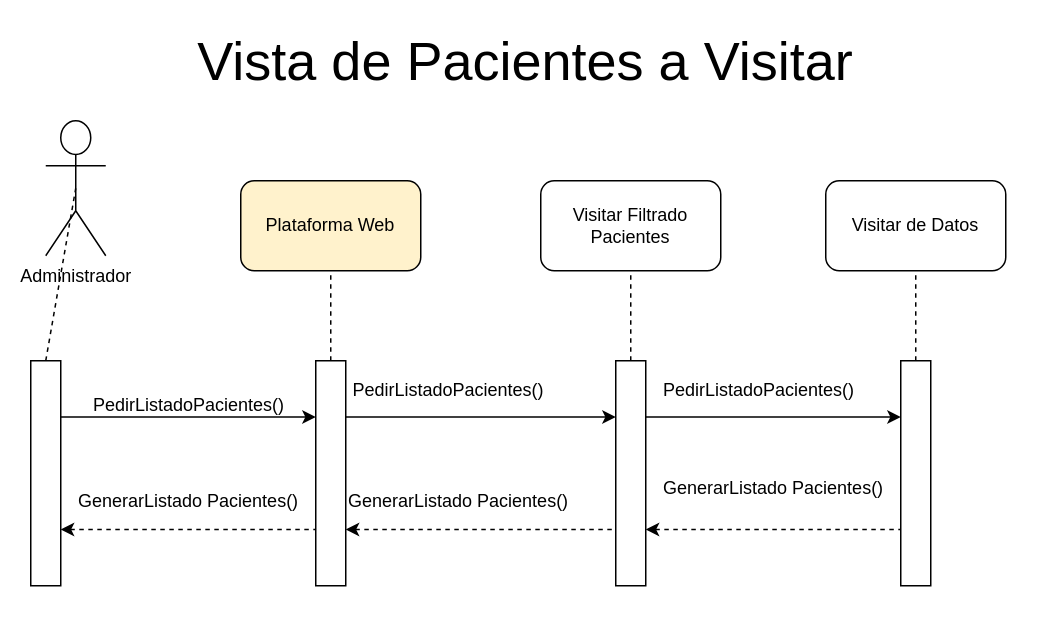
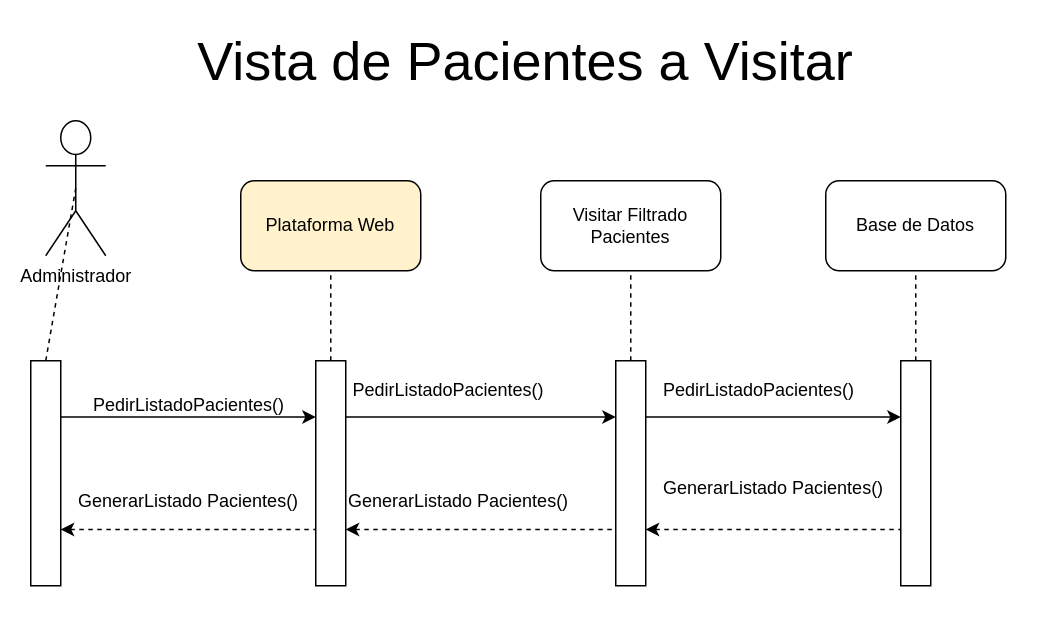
node "Visitar de Datos": label "Visitar de Datos" -> "Base de Datos"
